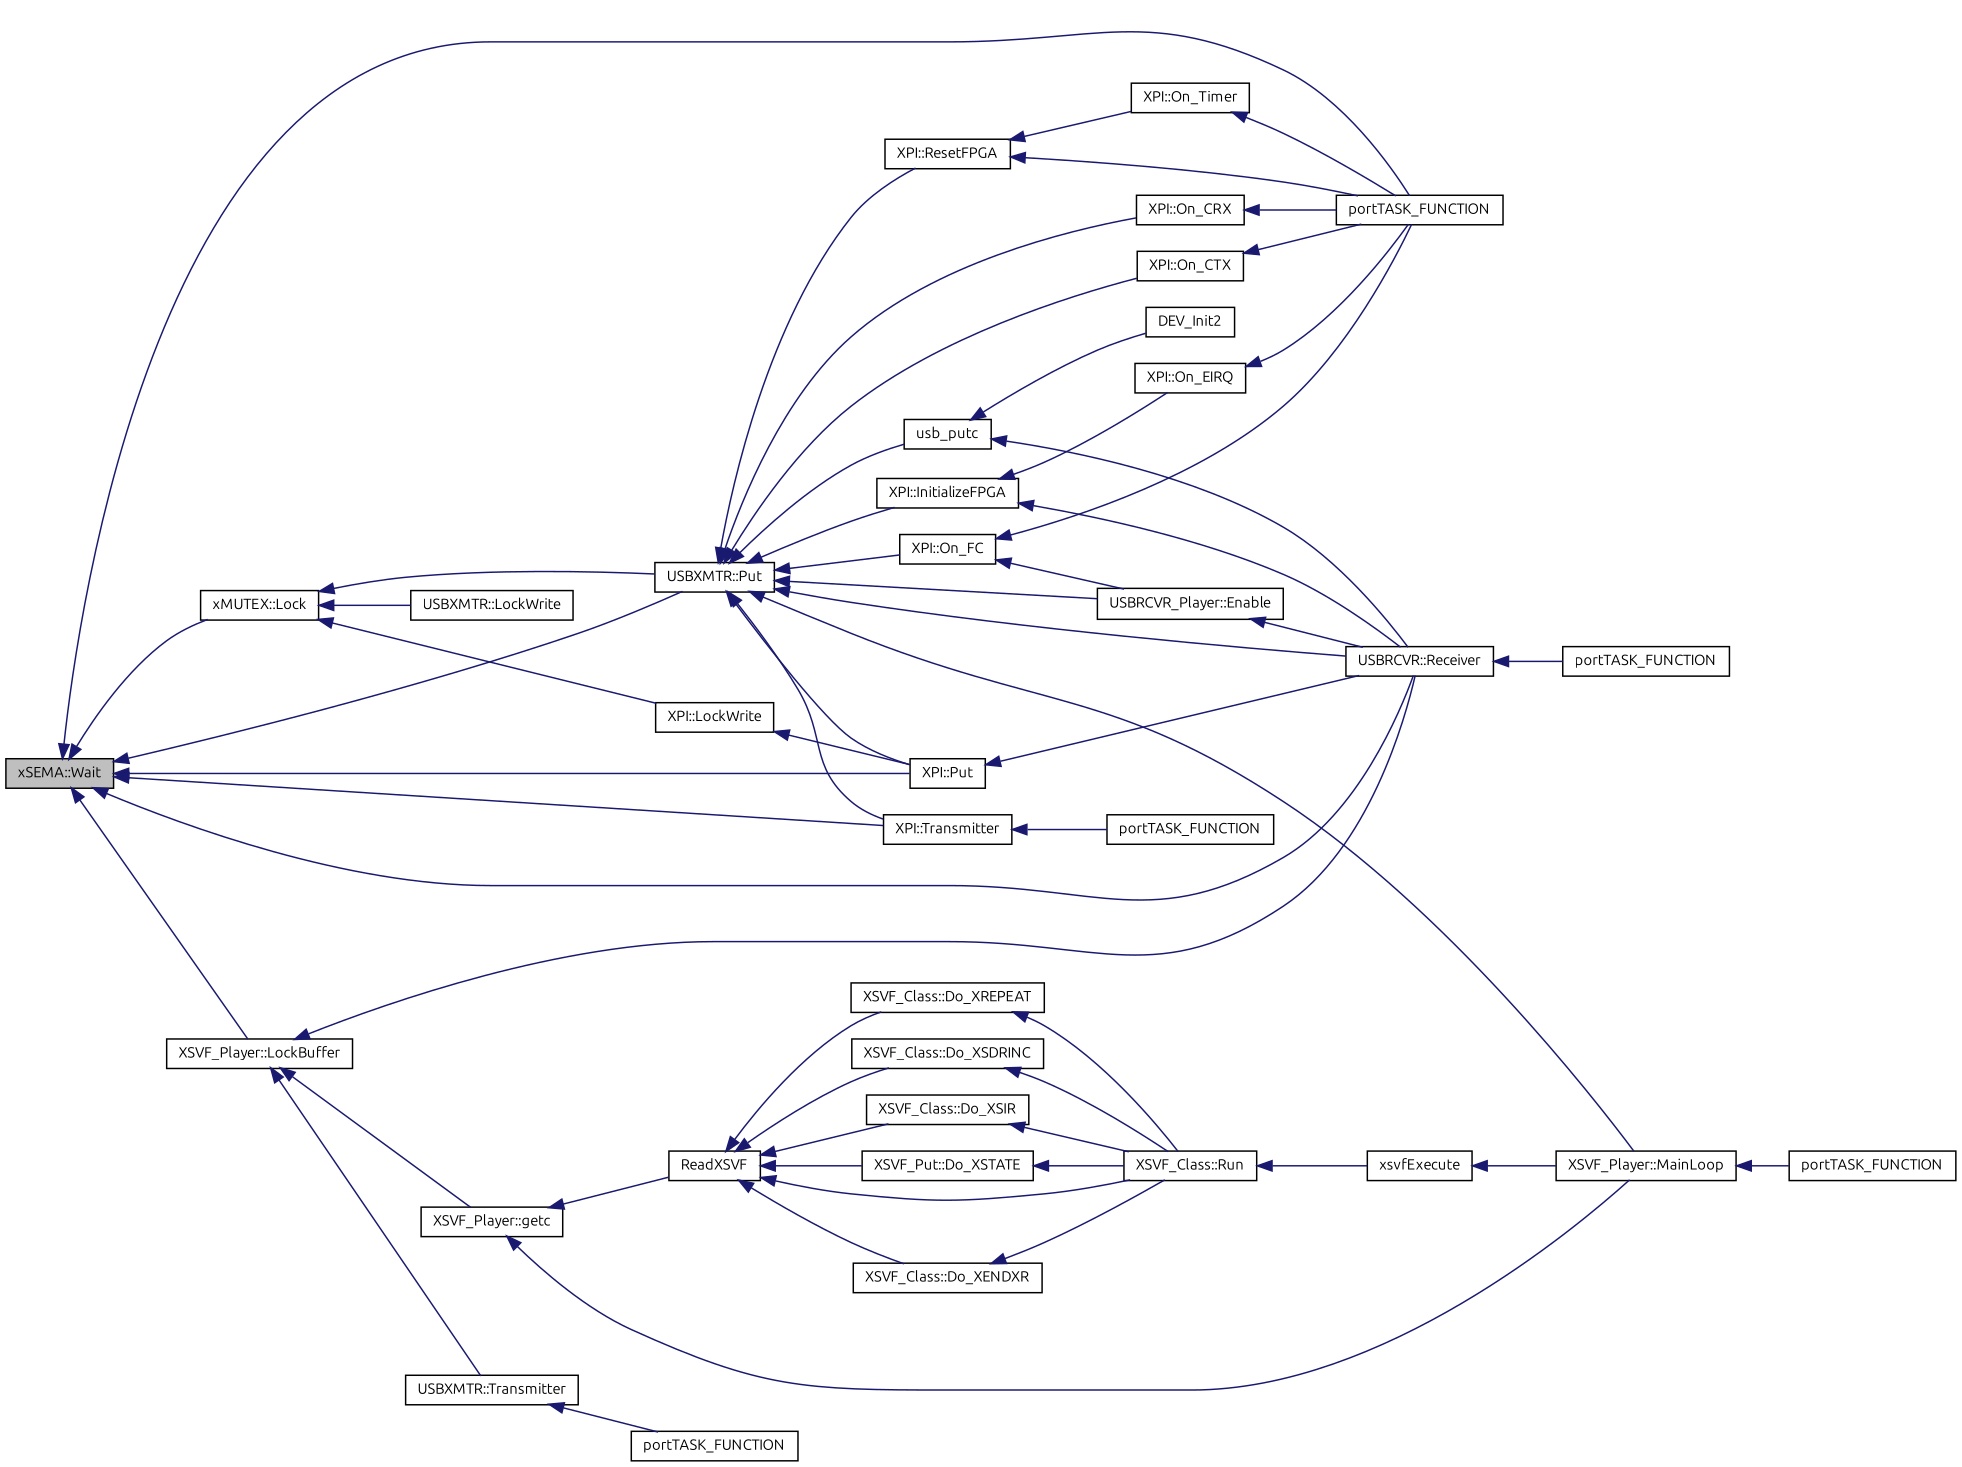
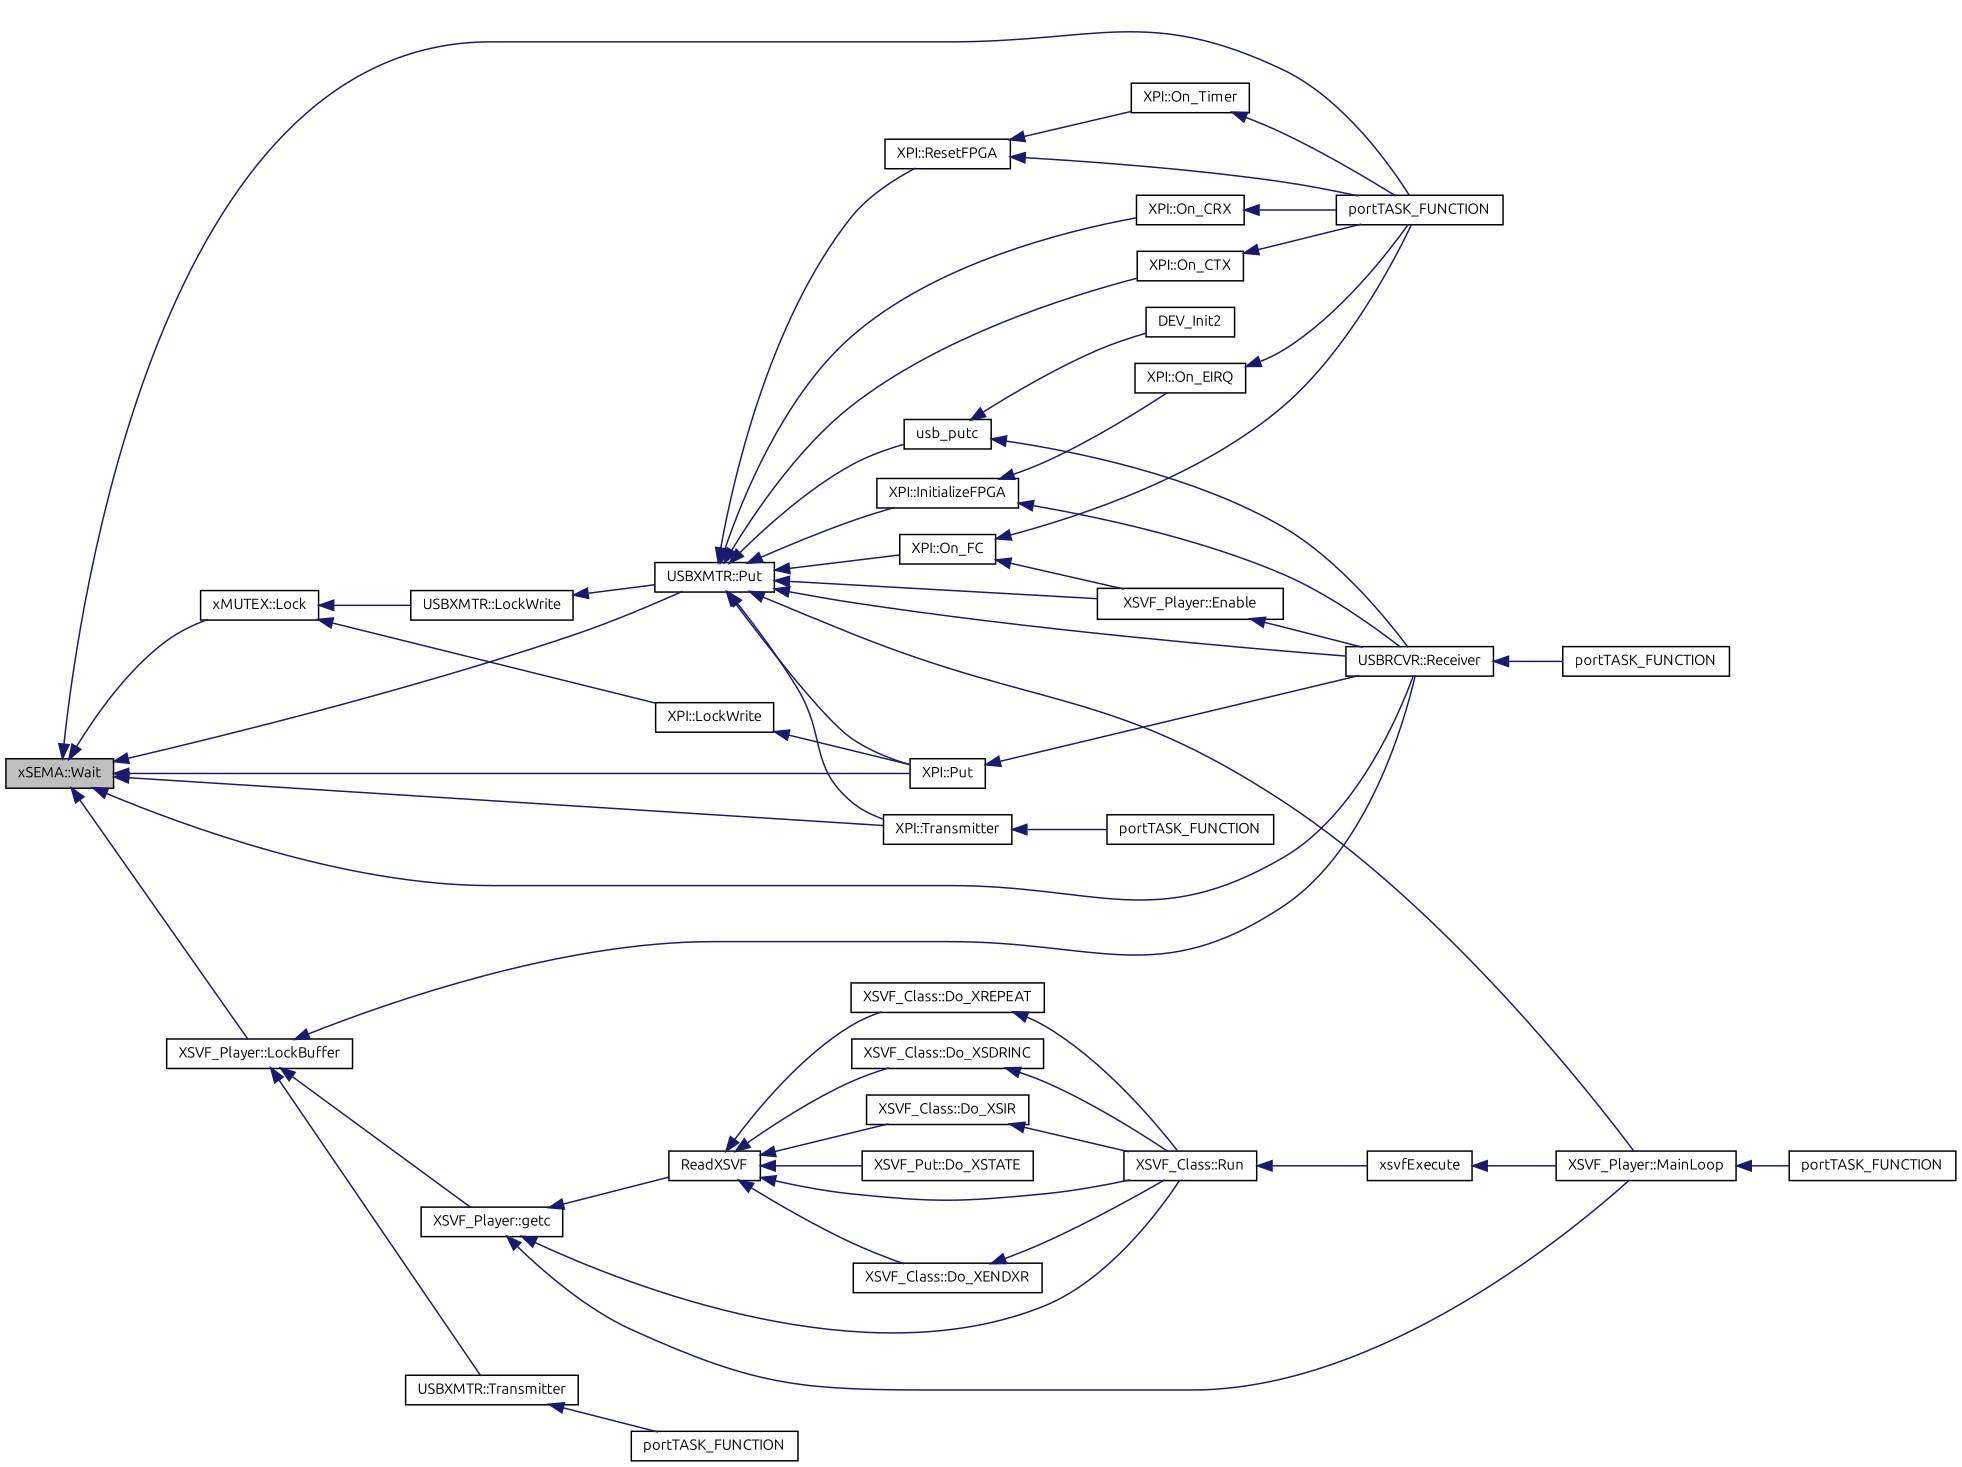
edge "USBXMTR::Put" -> "xMUTEX::Lock": now "USBXMTR::Put" -> "USBXMTR::LockWrite"
node "USBRCVR_Player::Enable": label "USBRCVR_Player::Enable" -> "XSVF_Player::Enable"
edge "XSVF_Class::Run" -> "XSVF_Put::Do_XSTATE": now "XSVF_Class::Run" -> "XSVF_Player::getc"
